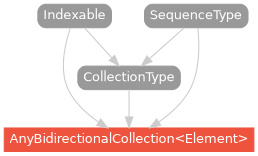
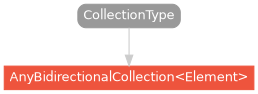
node "Indexable": removed
node "SequenceType": removed
